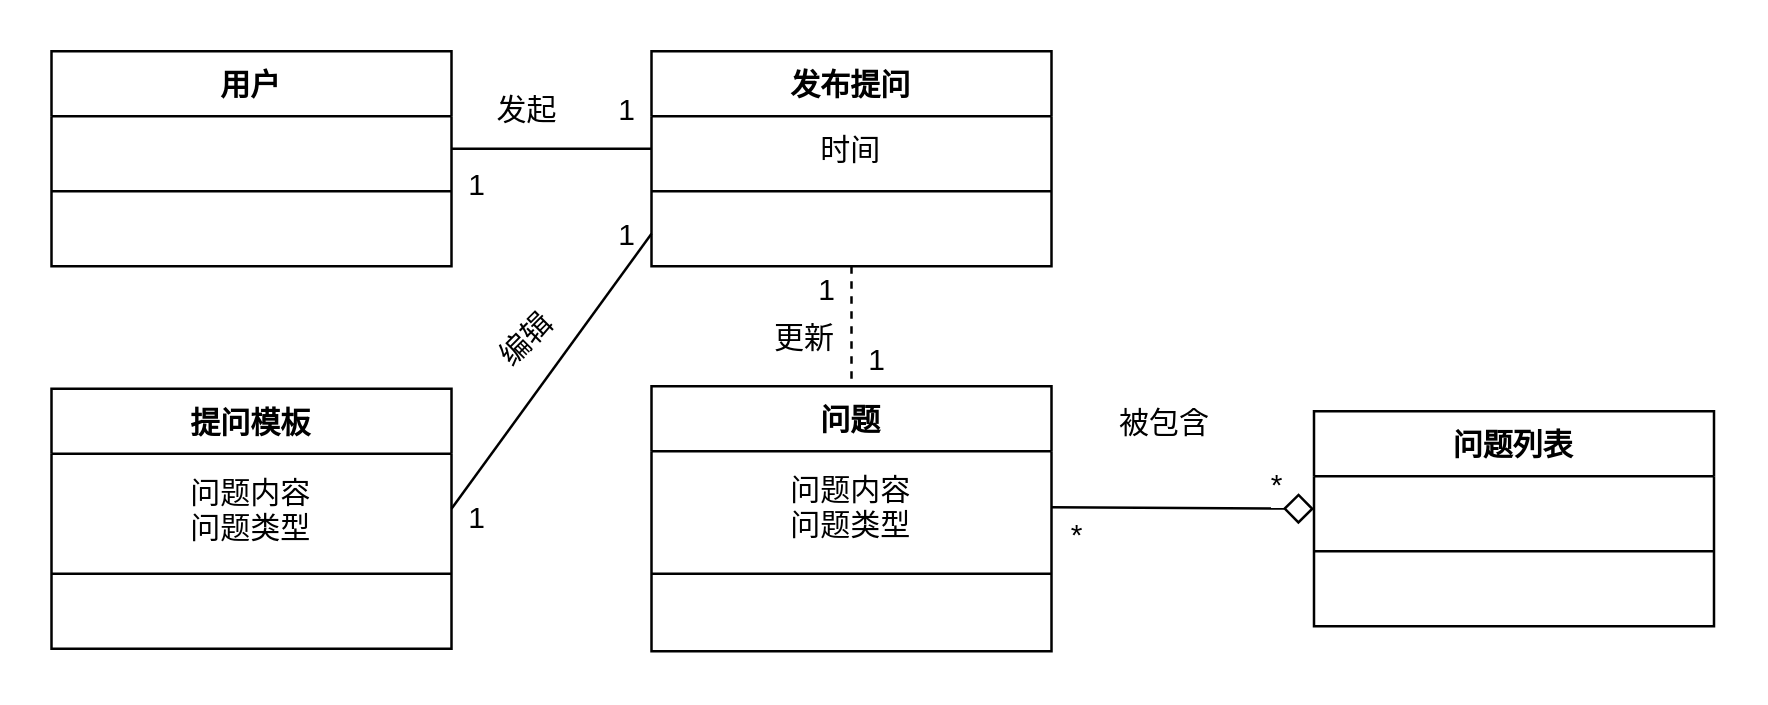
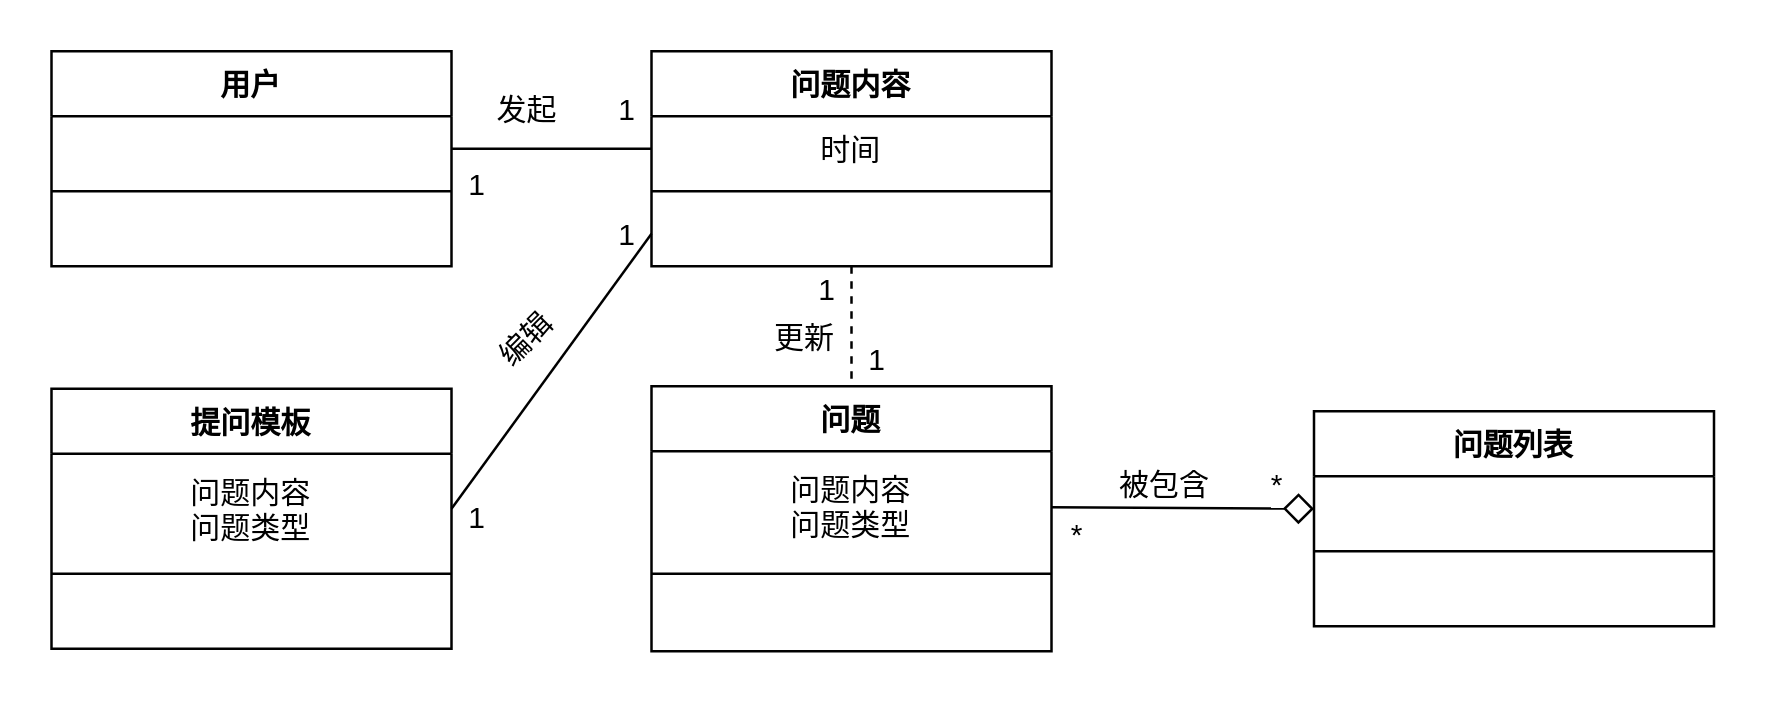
node "发布提问": label "发布提问" -> "问题内容"
node "被包含": moved (1164, 424) -> (1164, 486)
